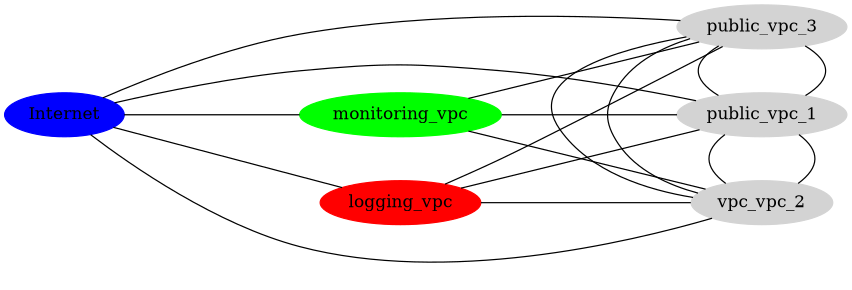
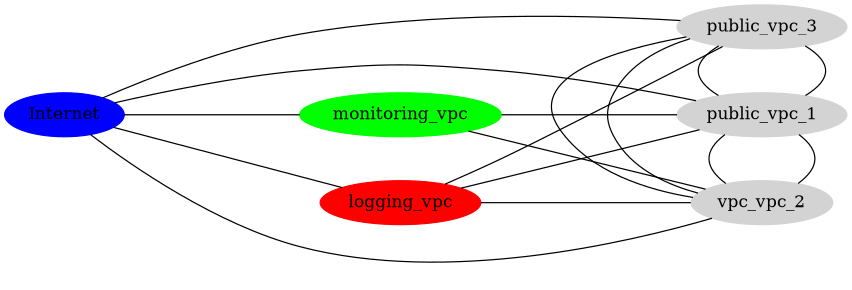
edge "public_vpc_3" -- "monitoring_vpc": removed
